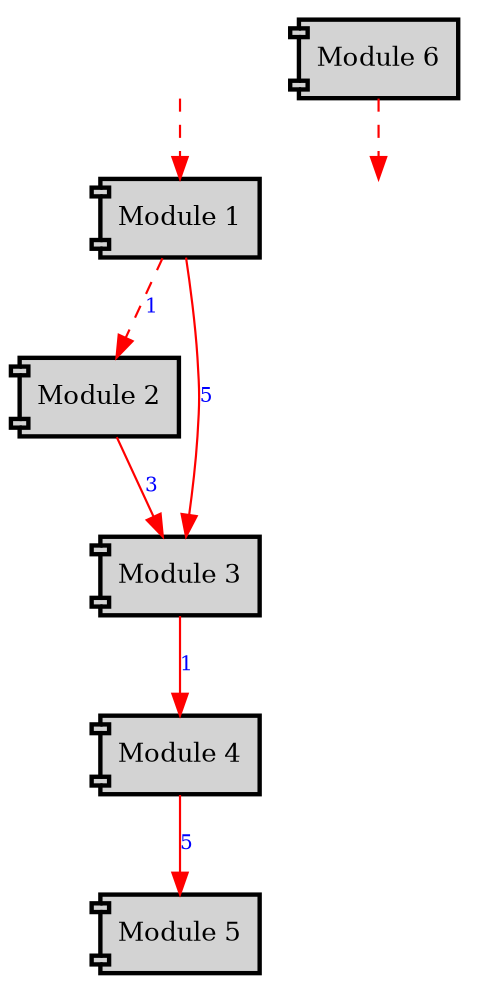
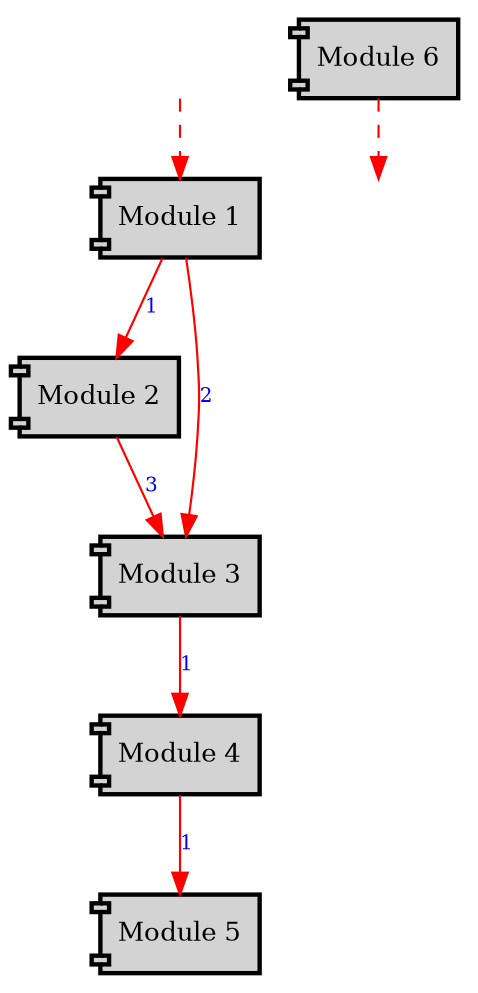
edge "Module 1" -> "Module 2": style dashed -> solid
edge "Module 1" -> "Module 3": label "5" -> "2"
edge "Module 4" -> "Module 5": label "5" -> "1"
